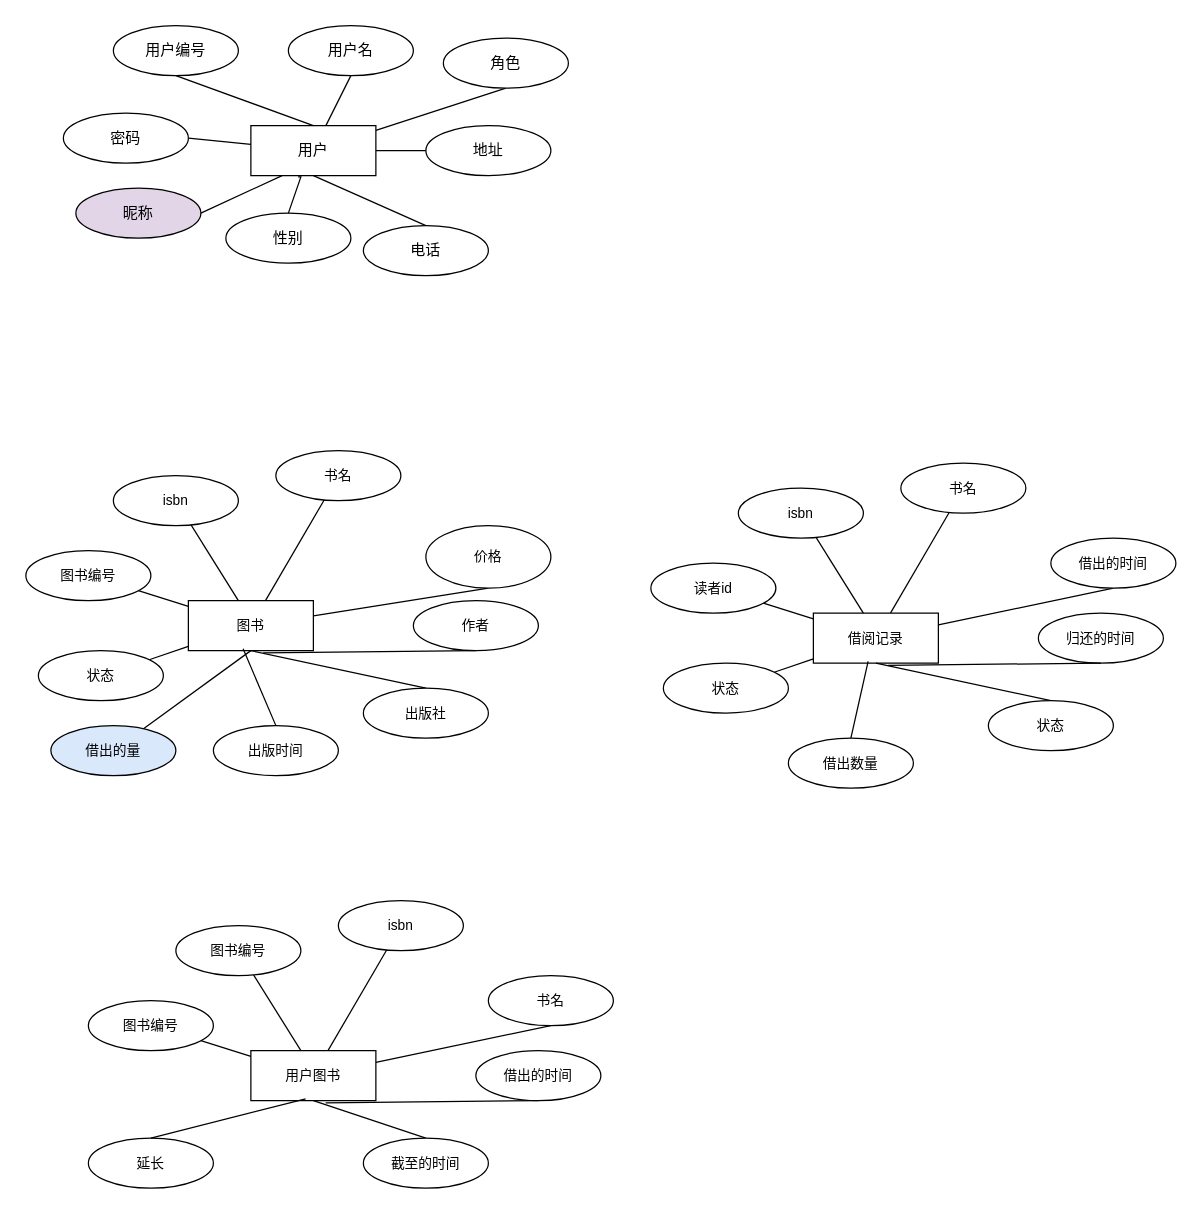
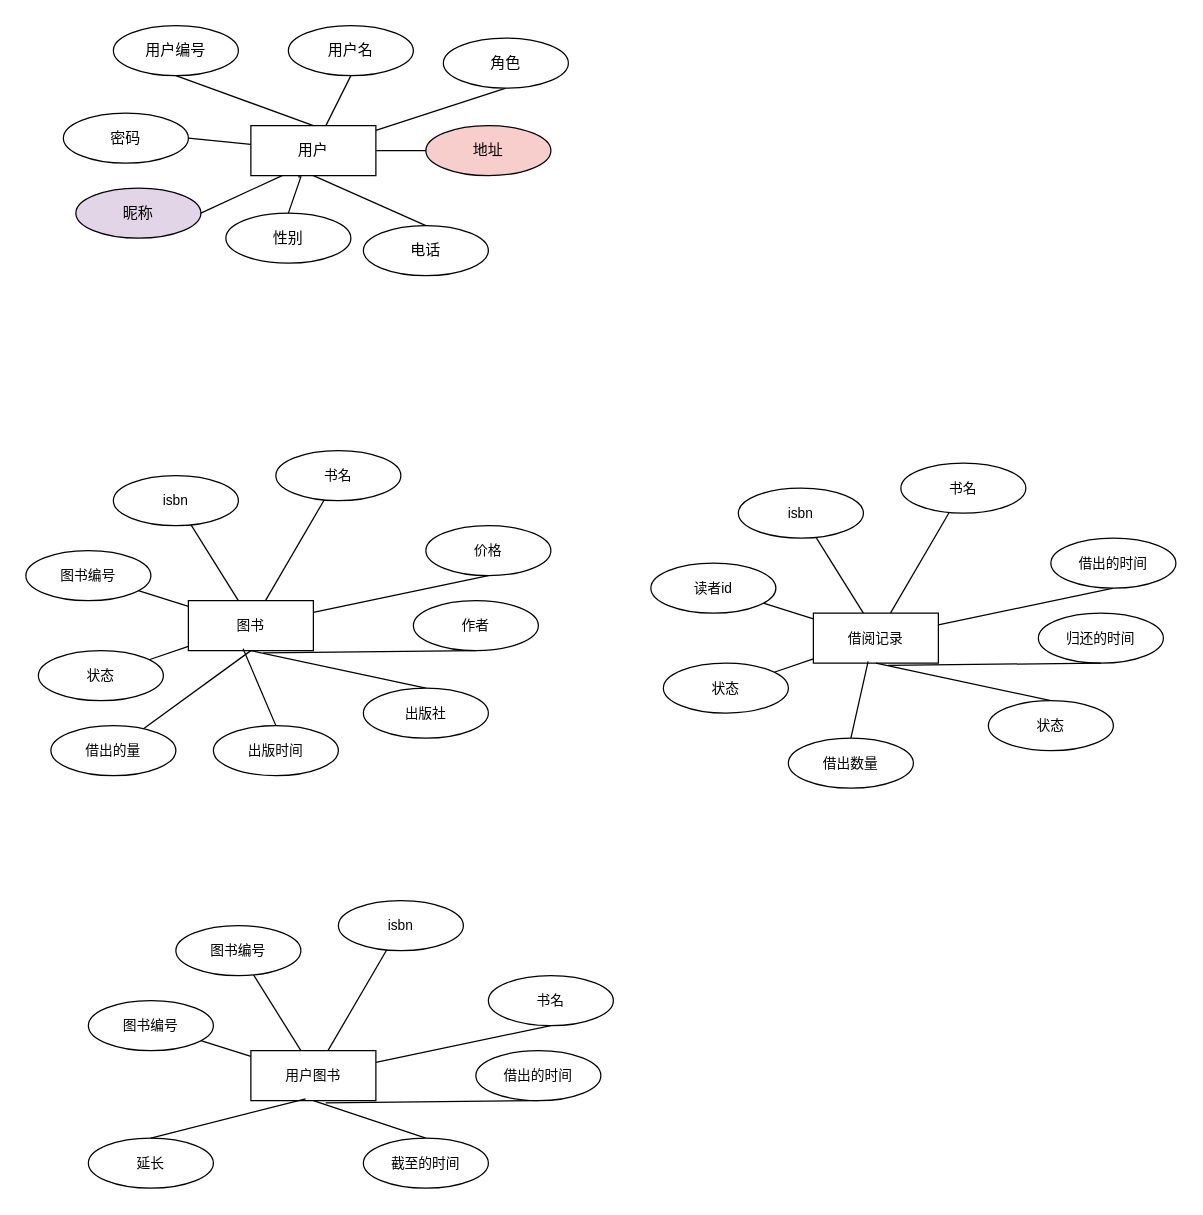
node "地址": fillcolor #ffffff -> #f8cecc
node "价格": size 125x63 -> 125x50
node "借出的量": fillcolor #dae8fc -> #ffffff
